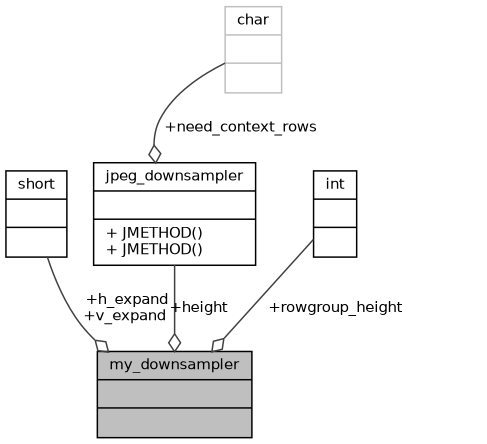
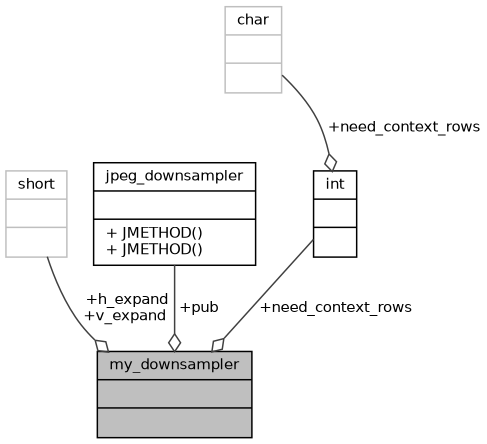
edge "char" -> "jpeg_downsampler": now "char" -> "int"
node "short": color black -> grey75
edge "jpeg_downsampler" -> "my_downsampler": label " +height" -> " +pub"
edge "int" -> "my_downsampler": label " +rowgroup_height" -> " +need_context_rows"
